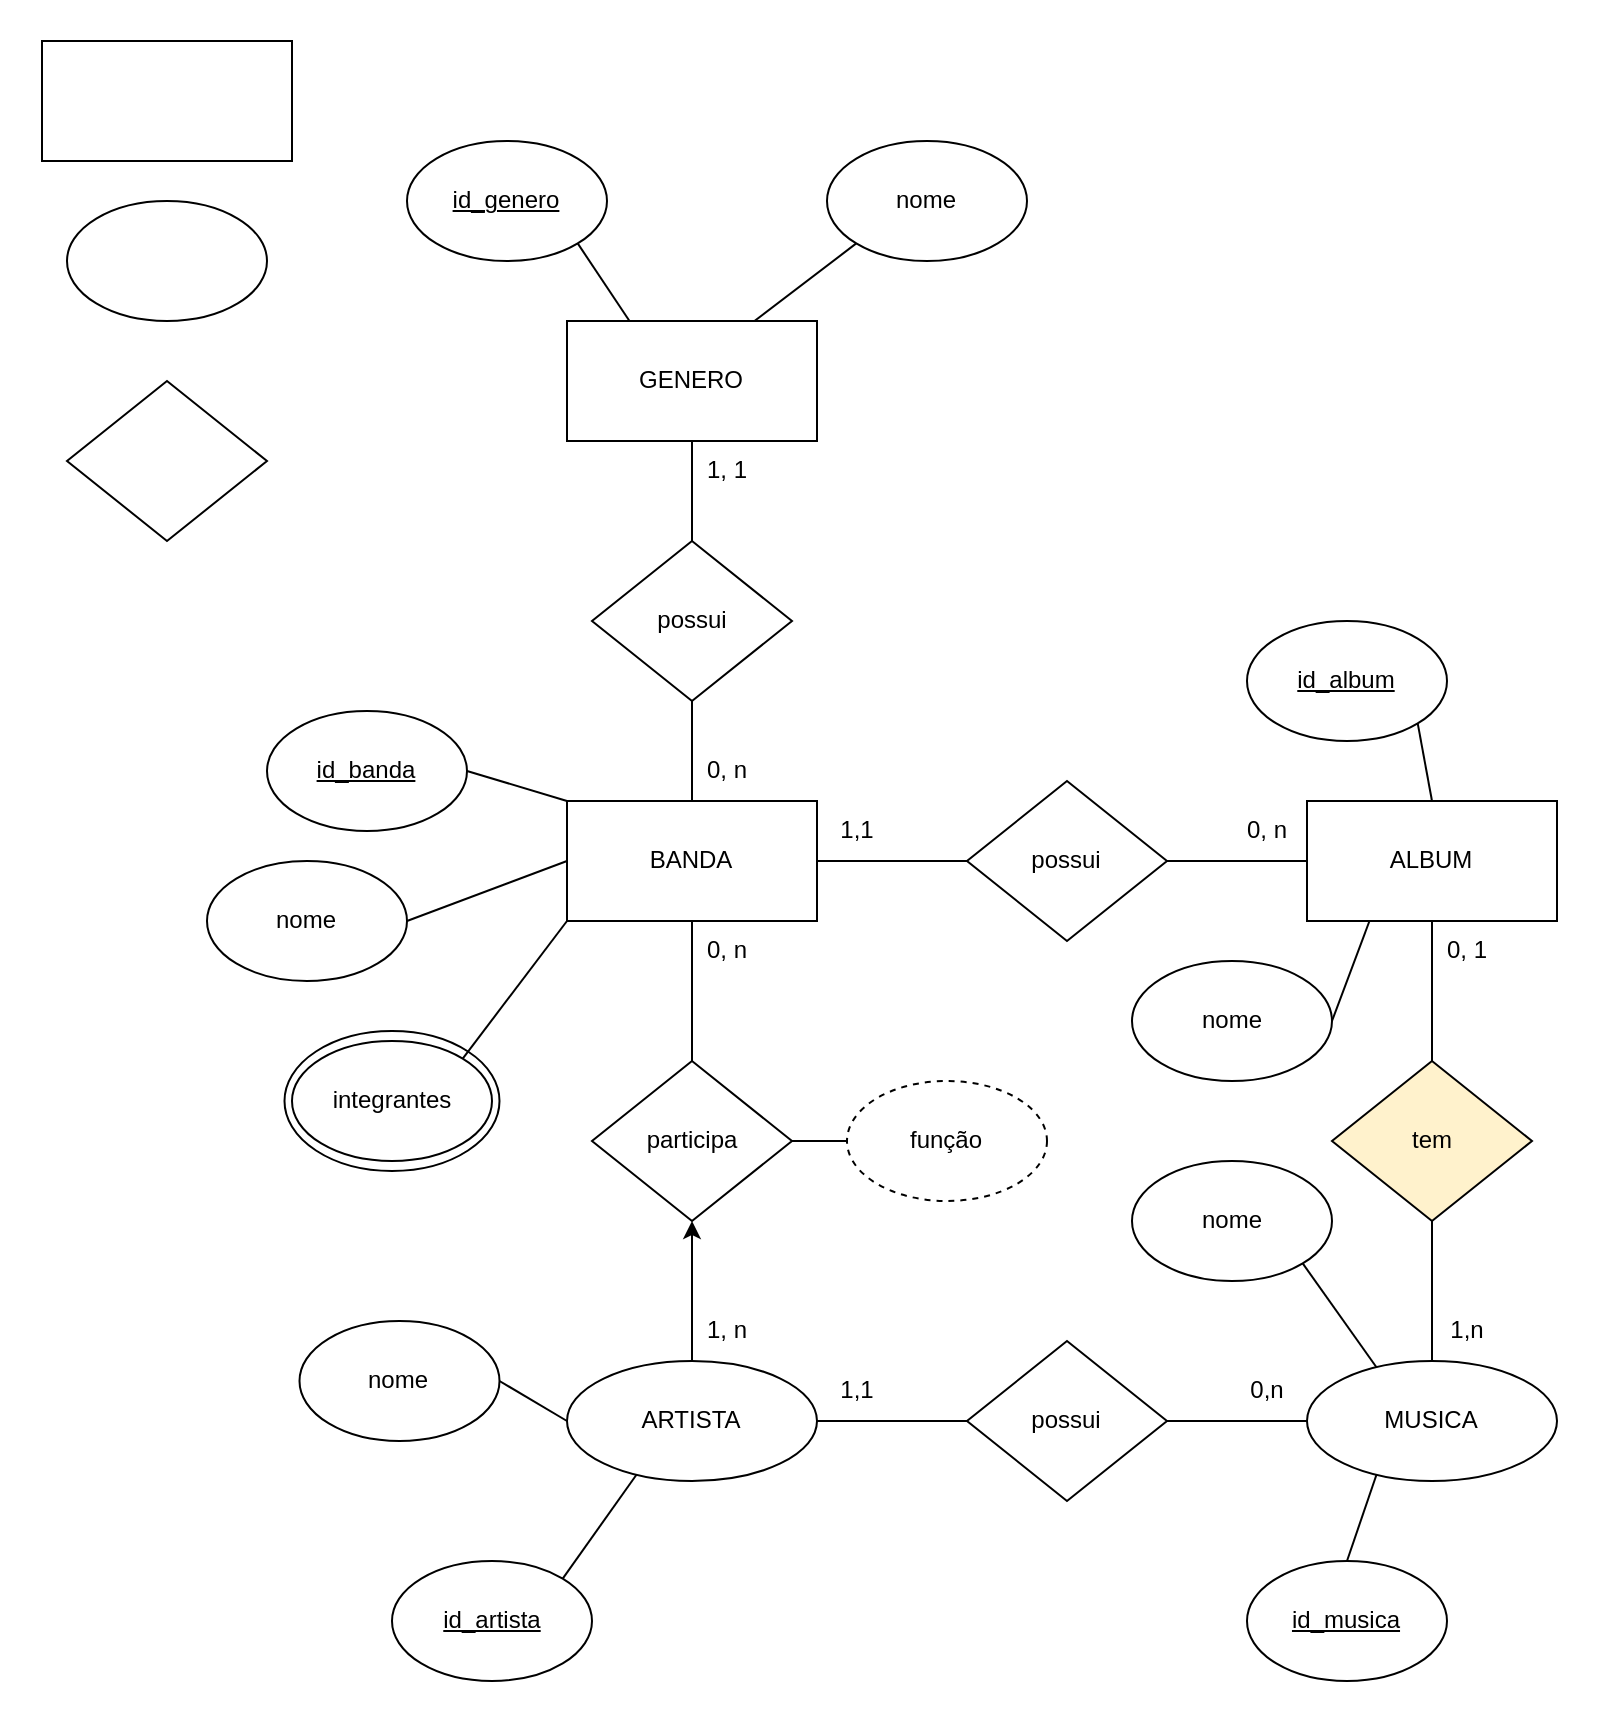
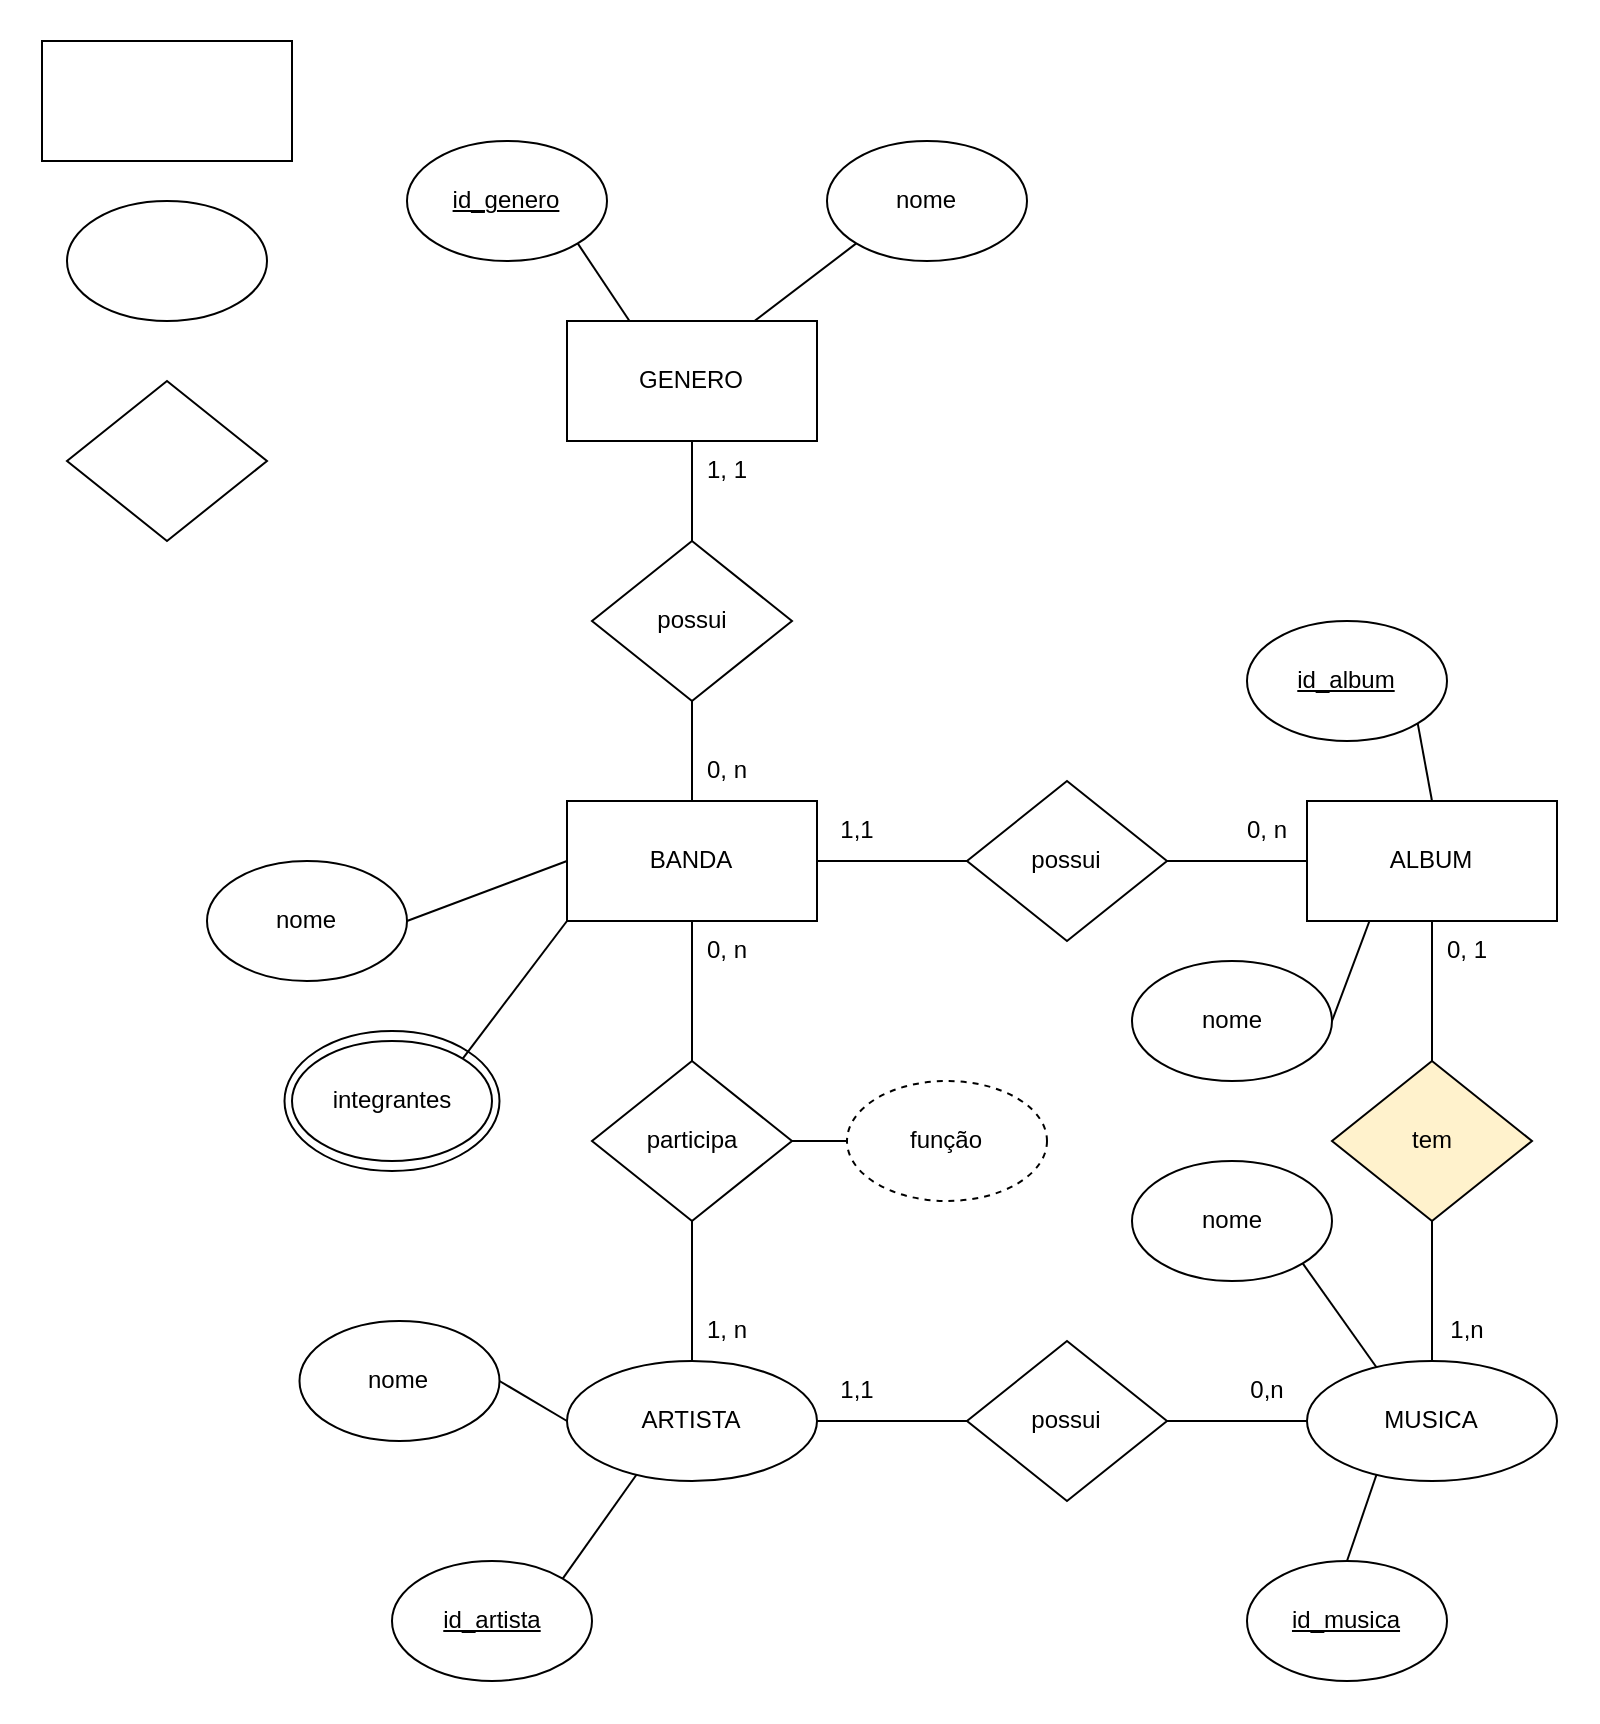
node "id_banda": removed
edge "id_banda" -- "BANDA": removed
edge "ARTISTA" -> "participa": arrowhead classic -> none
